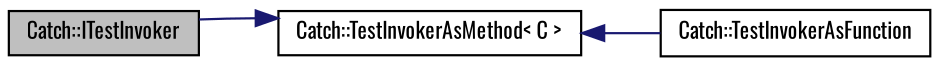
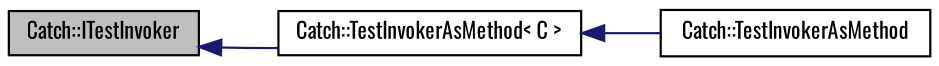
edge "Catch::ITestInvoker" -> "Catch::TestInvokerAsMethod< C >": reversed
node "Catch::TestInvokerAsFunction": label "Catch::TestInvokerAsFunction" -> "Catch::TestInvokerAsMethod"
